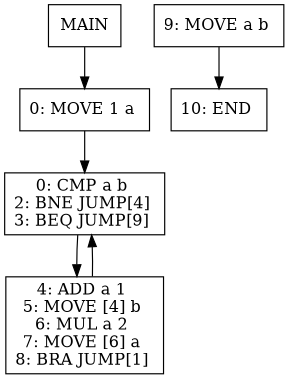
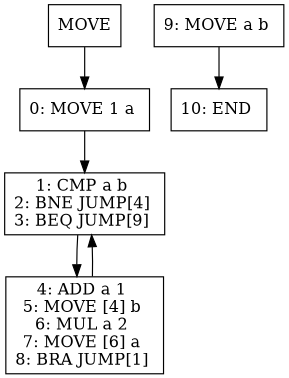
node "MAIN": label "MAIN" -> "MOVE"
node "0: CMP a b 2: BNE JUMP[4] 3: BEQ JUMP[9]": label "0: CMP a b 2: BNE JUMP[4] 3: BEQ JUMP[9]" -> "1: CMP a b 2: BNE JUMP[4] 3: BEQ JUMP[9]"
